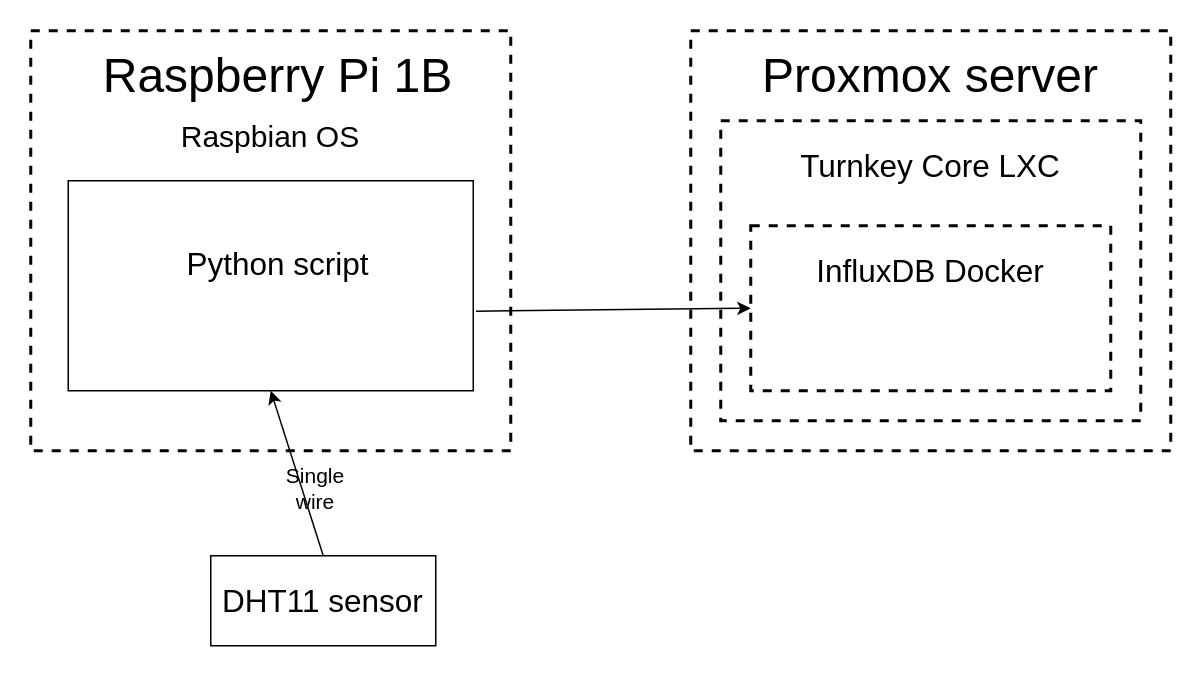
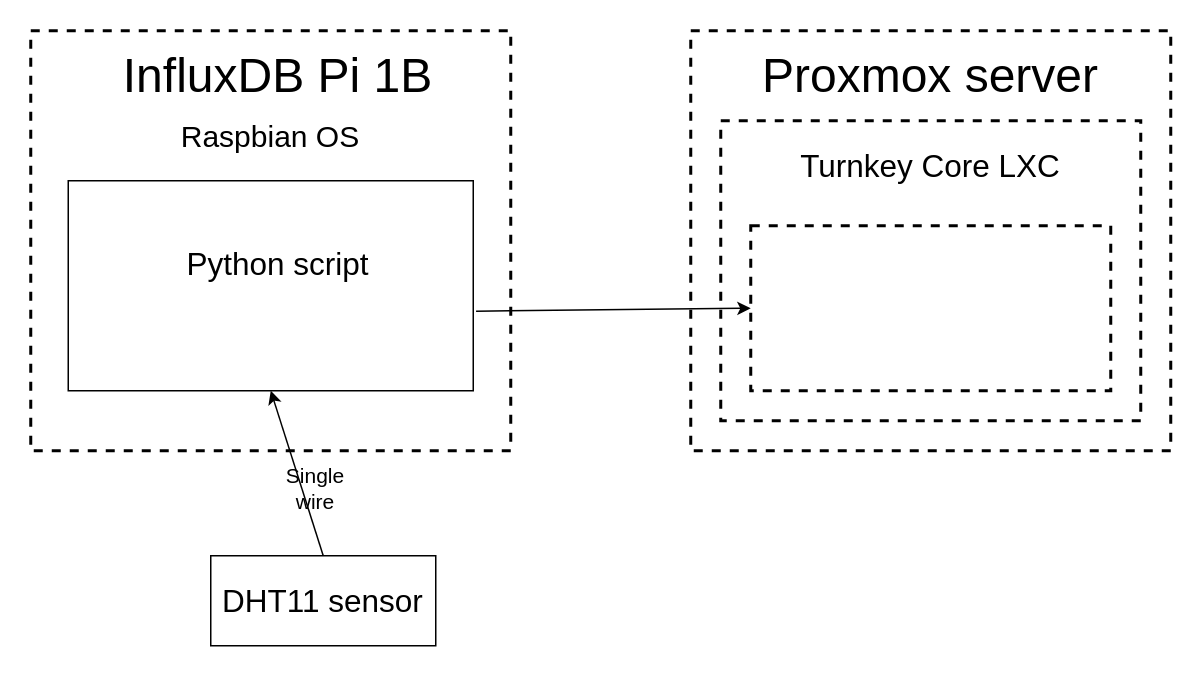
node "Raspberry Pi 1B": label "Raspberry Pi 1B" -> "InfluxDB Pi 1B"
node "InfluxDB Docker": removed
